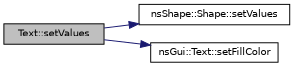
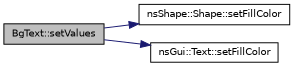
node "nsShape::Shape::setValues": label "nsShape::Shape::setValues" -> "nsShape::Shape::setFillColor"
node "Text::setValues": label "Text::setValues" -> "BgText::setValues"
